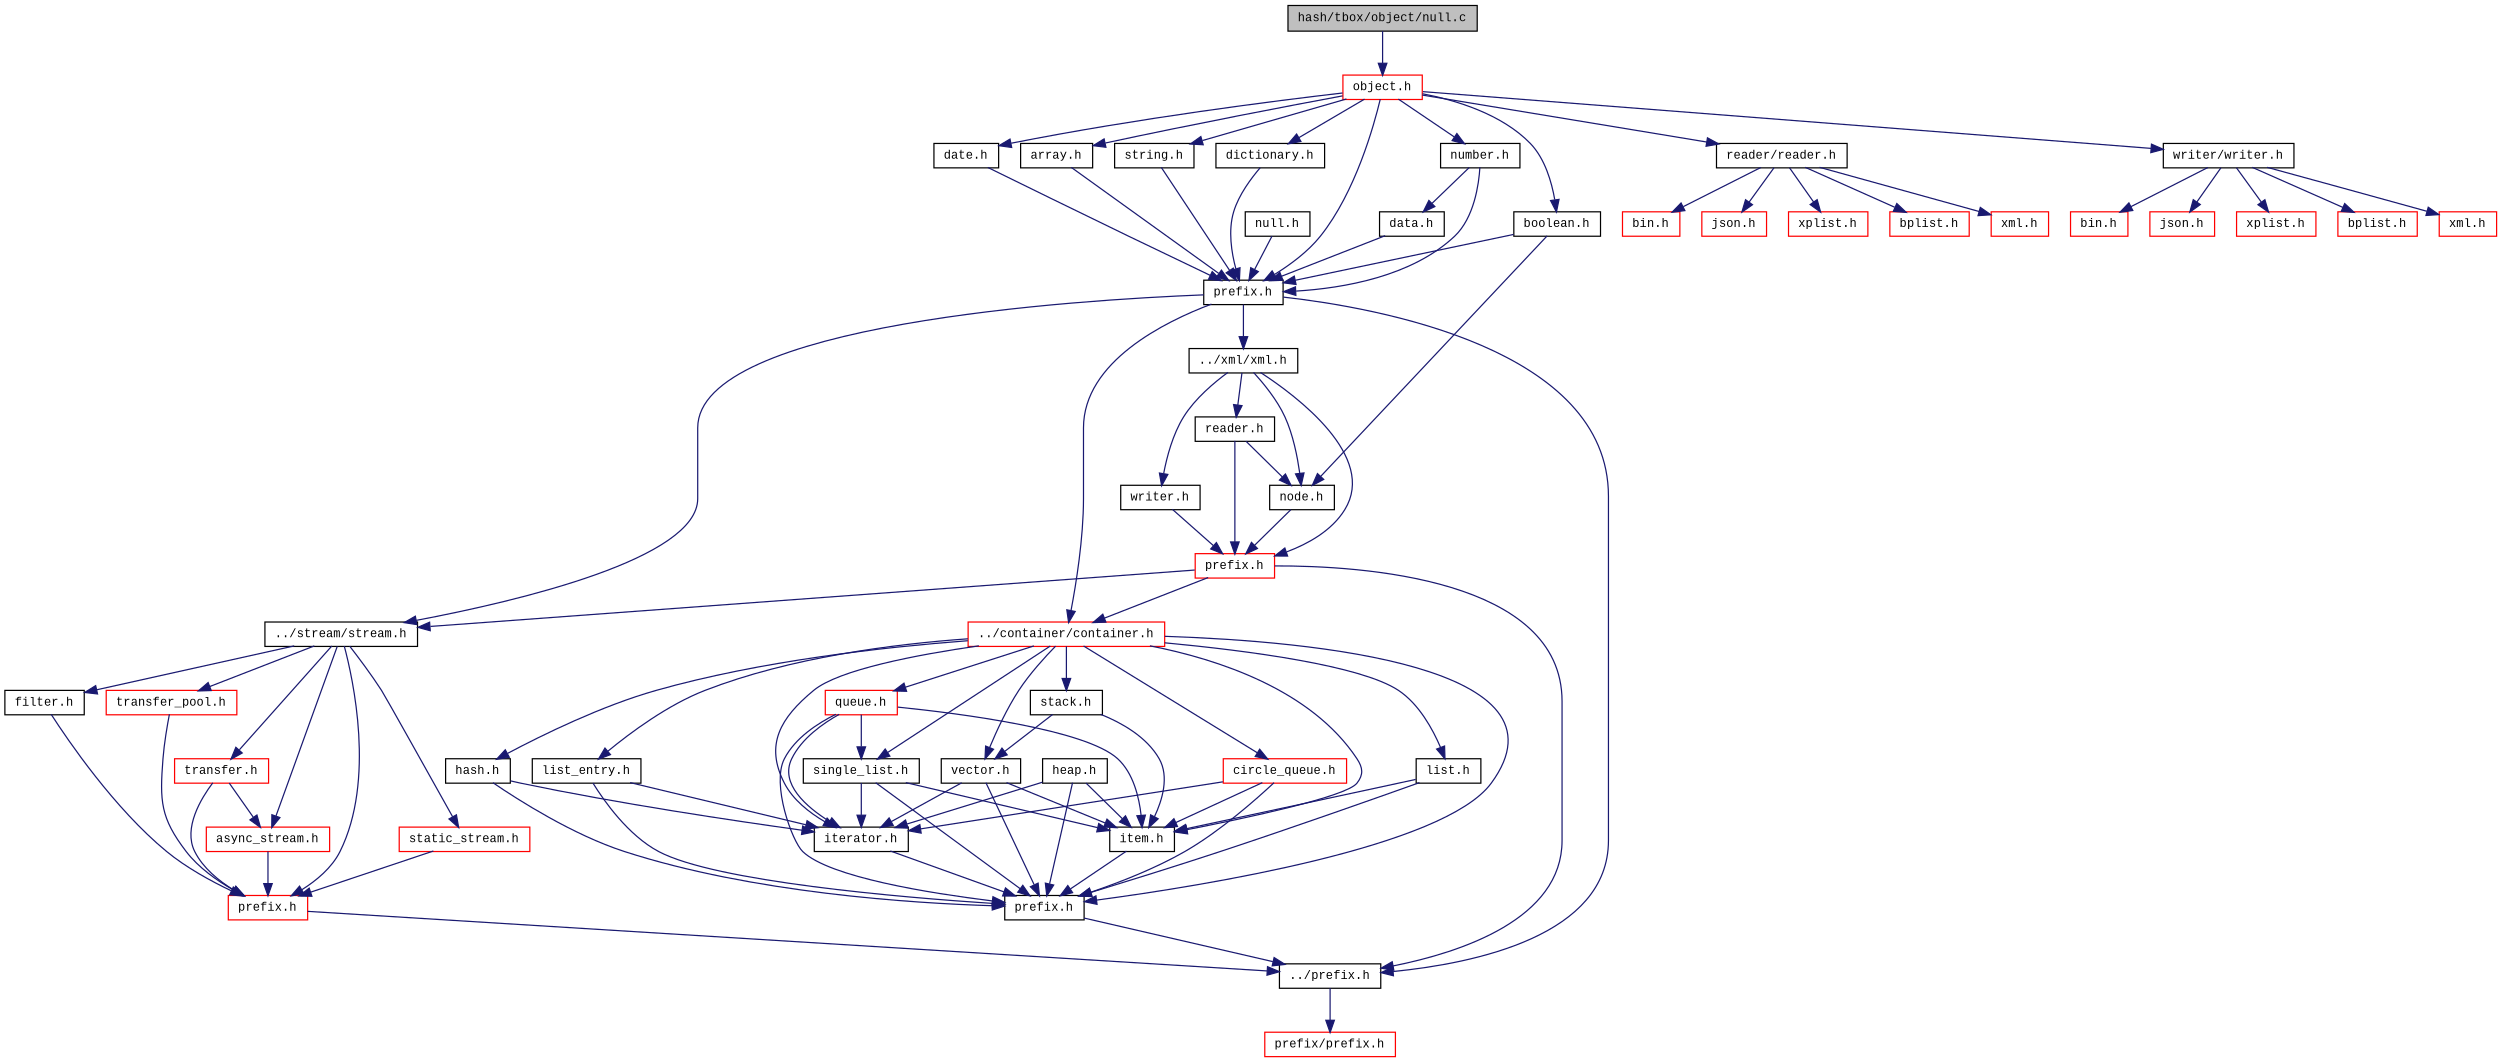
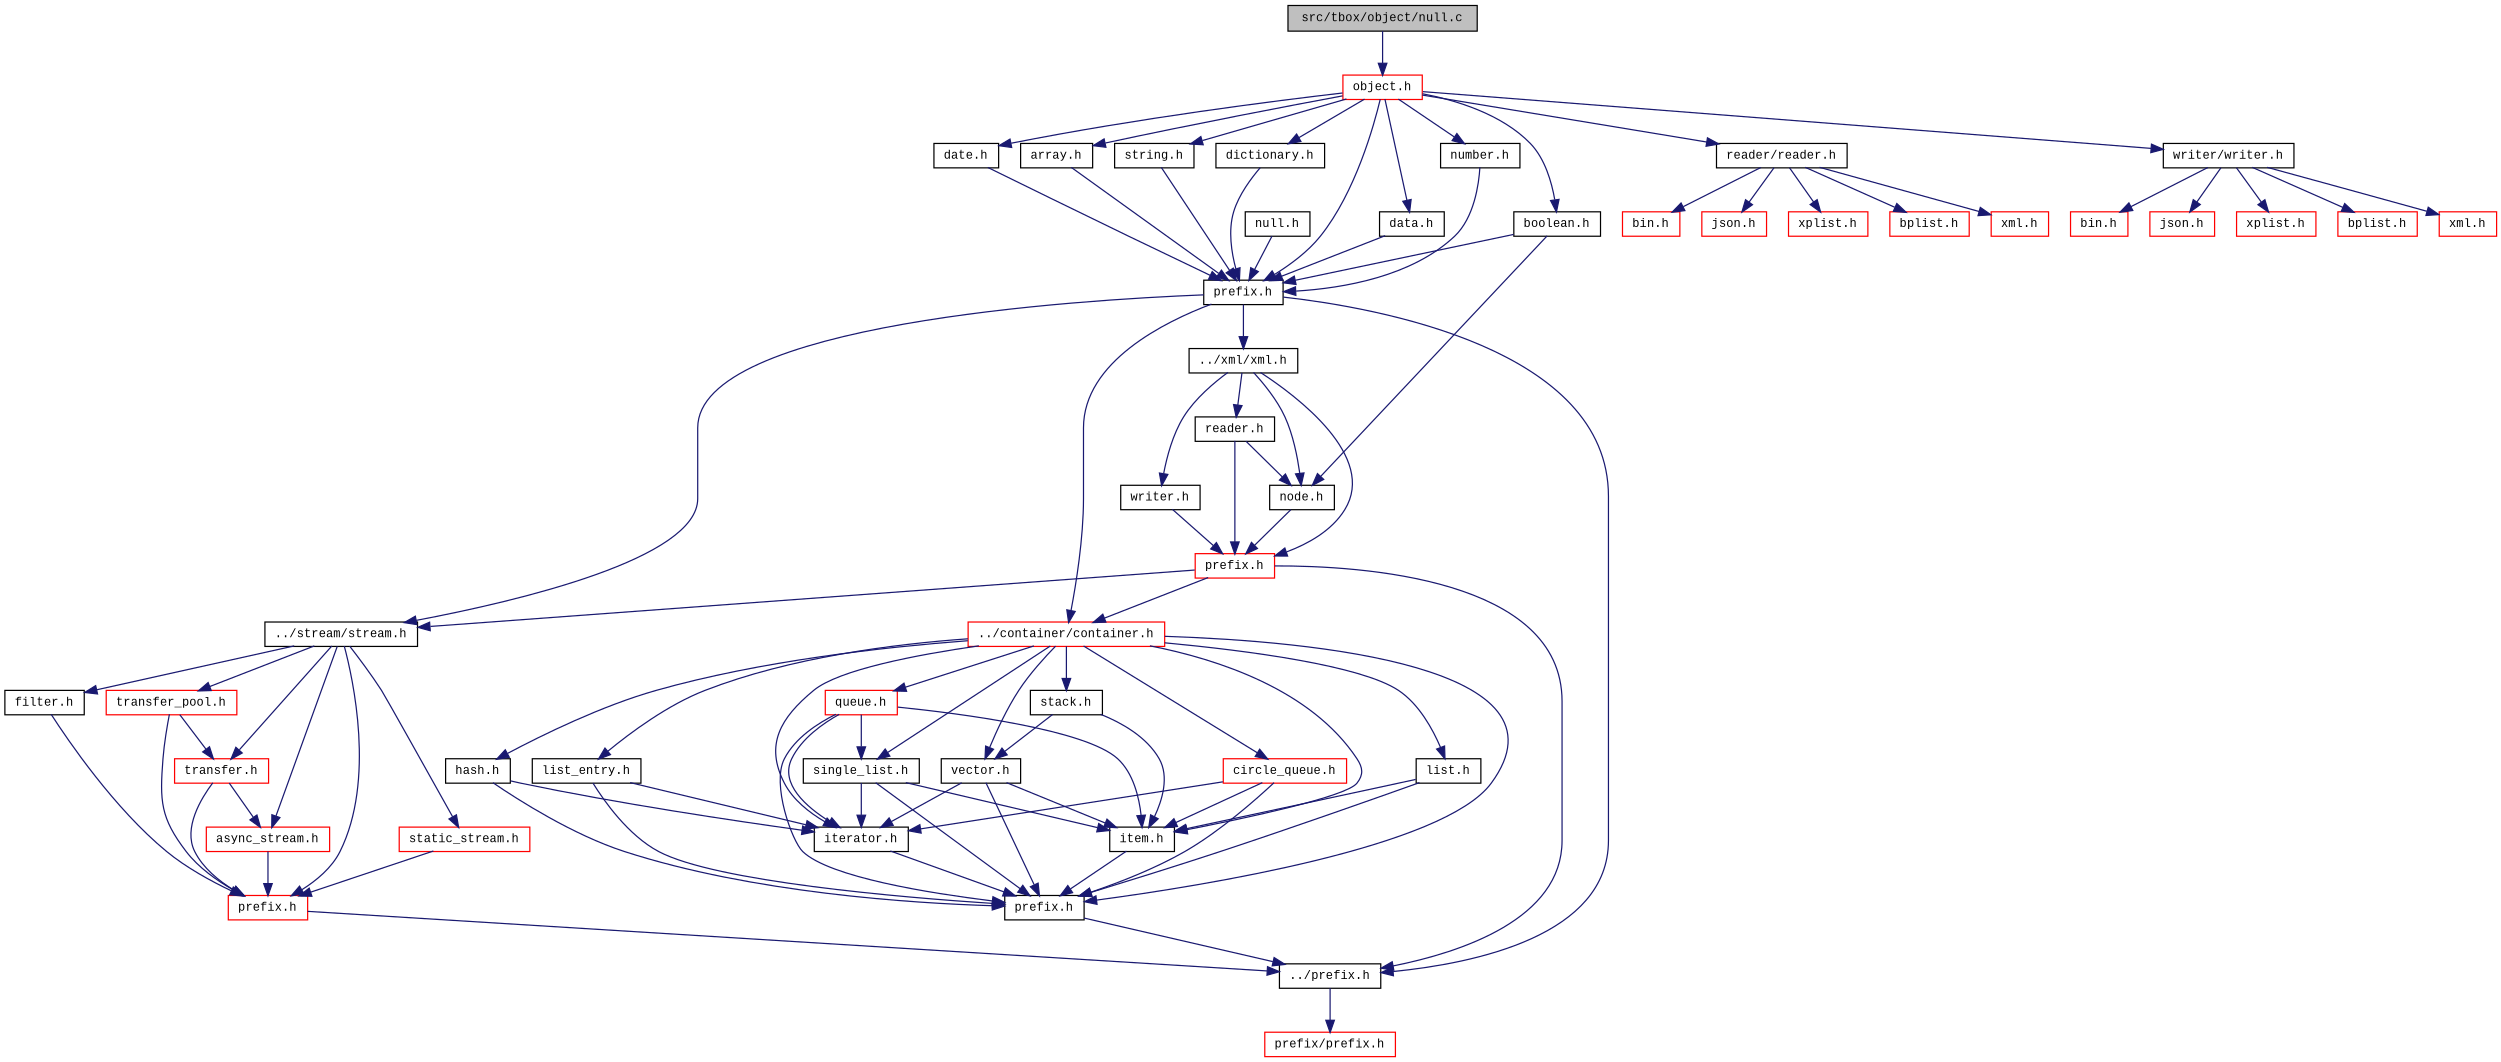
node "hash/tbox/object/null.c": label "hash/tbox/object/null.c" -> "src/tbox/object/null.c"
edge "number.h" -> "data.h": now "object.h" -> "data.h"
edge "transfer_pool.h" -> "transfer.h": added
node "heap.h": removed
